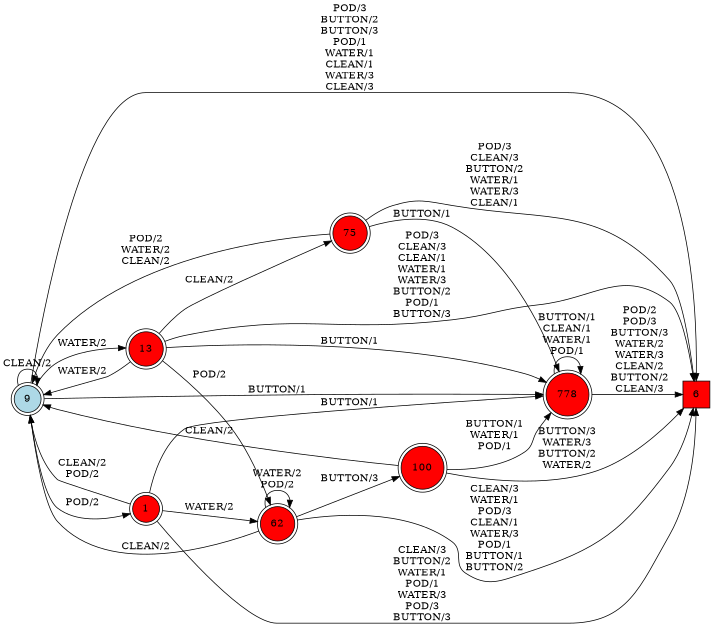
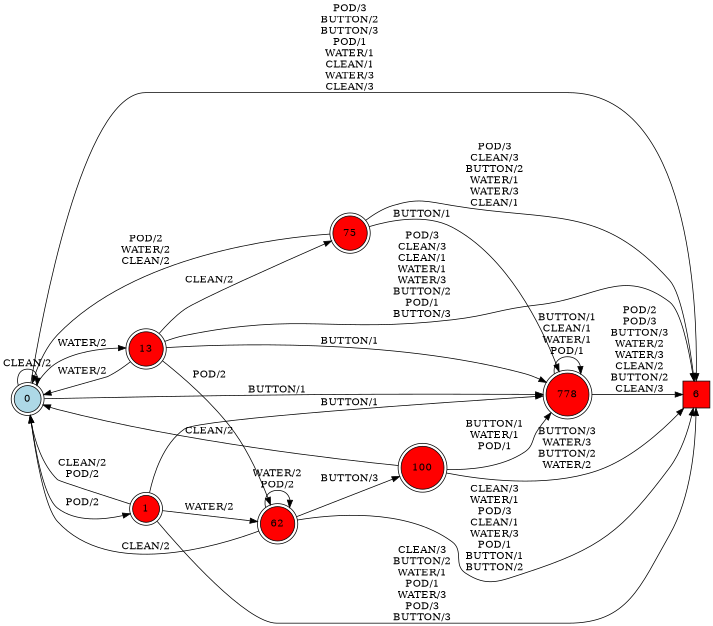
node "9": label "9" -> "0"
